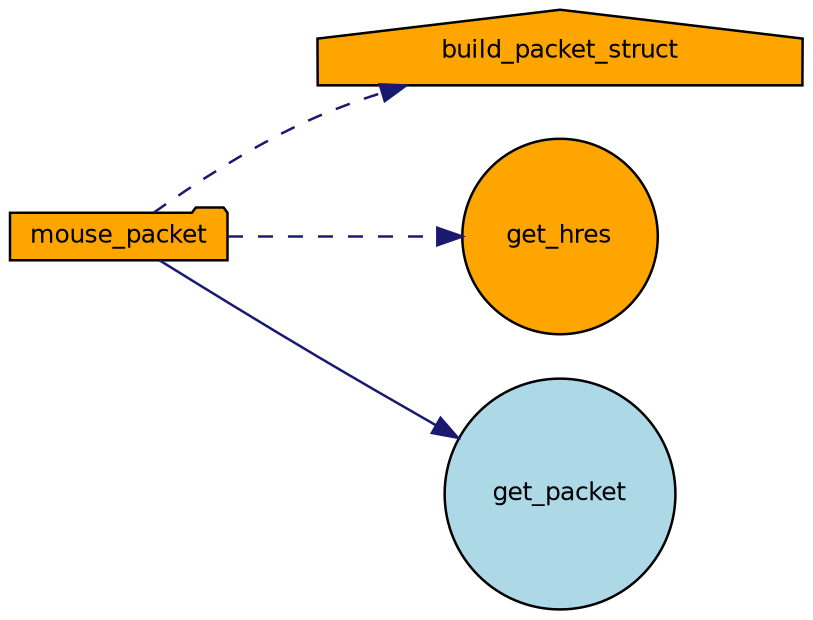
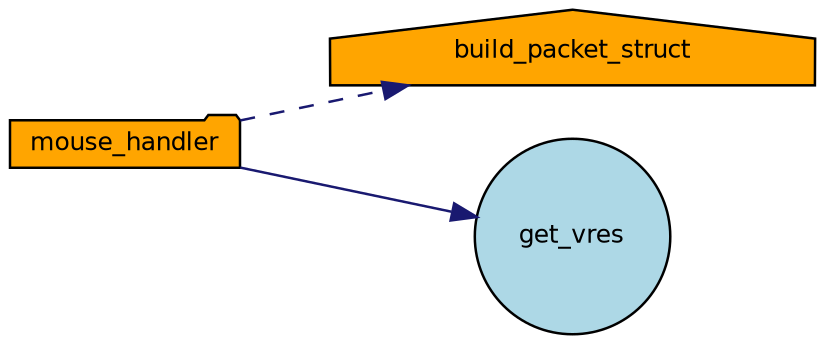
node "mouse_packet": label "mouse_packet" -> "mouse_handler"
node "get_hres": removed
node "get_packet": label "get_packet" -> "get_vres"
